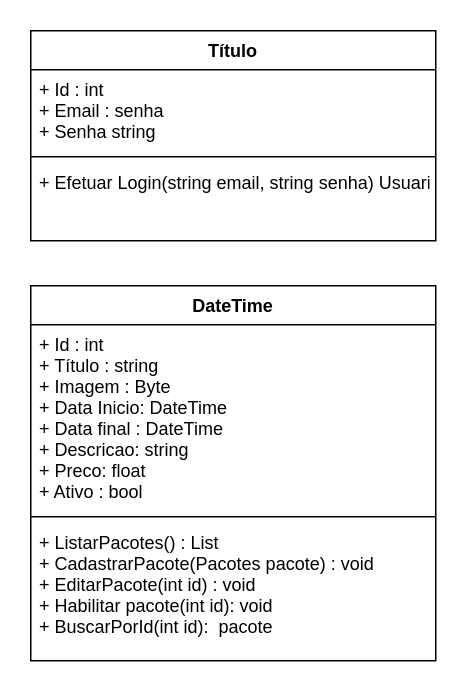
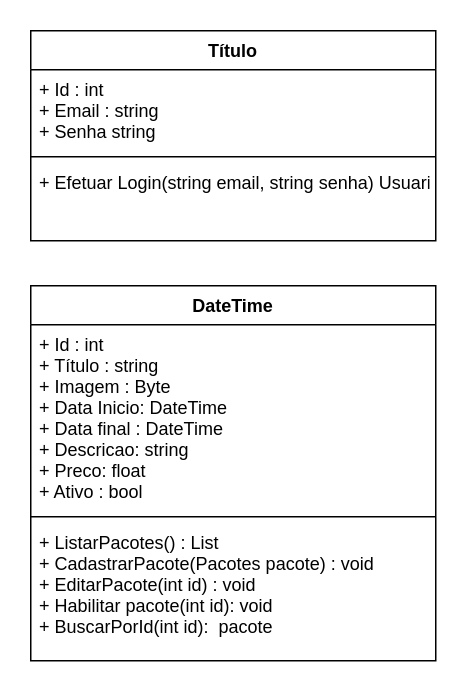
node "+ Id : int + Email : senha + Senha string": label "+ Id : int + Email : senha + Senha string" -> "+ Id : int + Email : string + Senha string"
